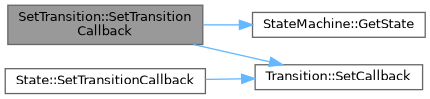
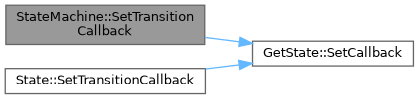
node "SetTransition::SetTransition Callback": label "SetTransition::SetTransition Callback" -> "StateMachine::SetTransition Callback"
node "StateMachine::GetState": removed
node "Transition::SetCallback": label "Transition::SetCallback" -> "GetState::SetCallback"
